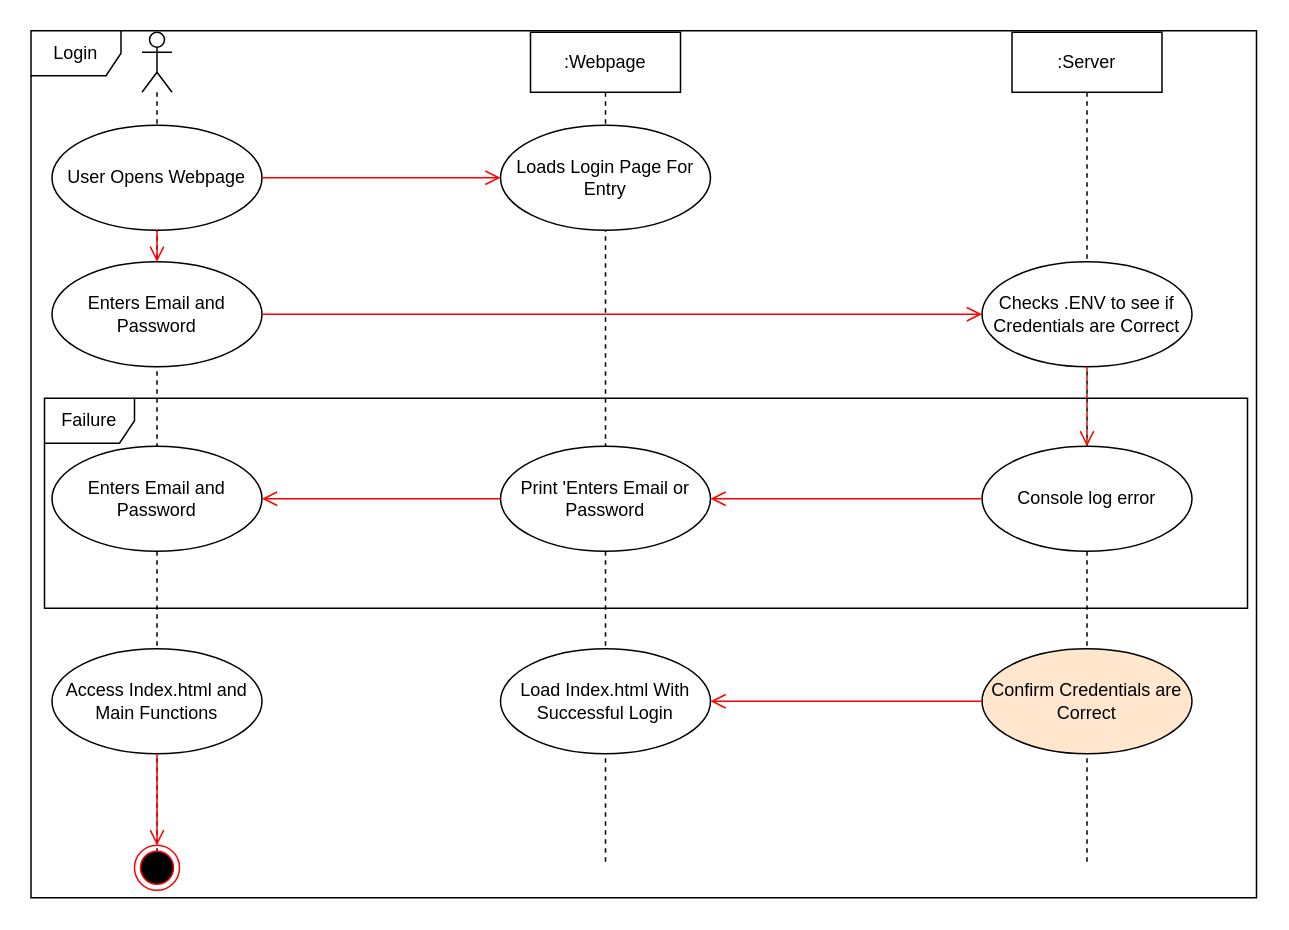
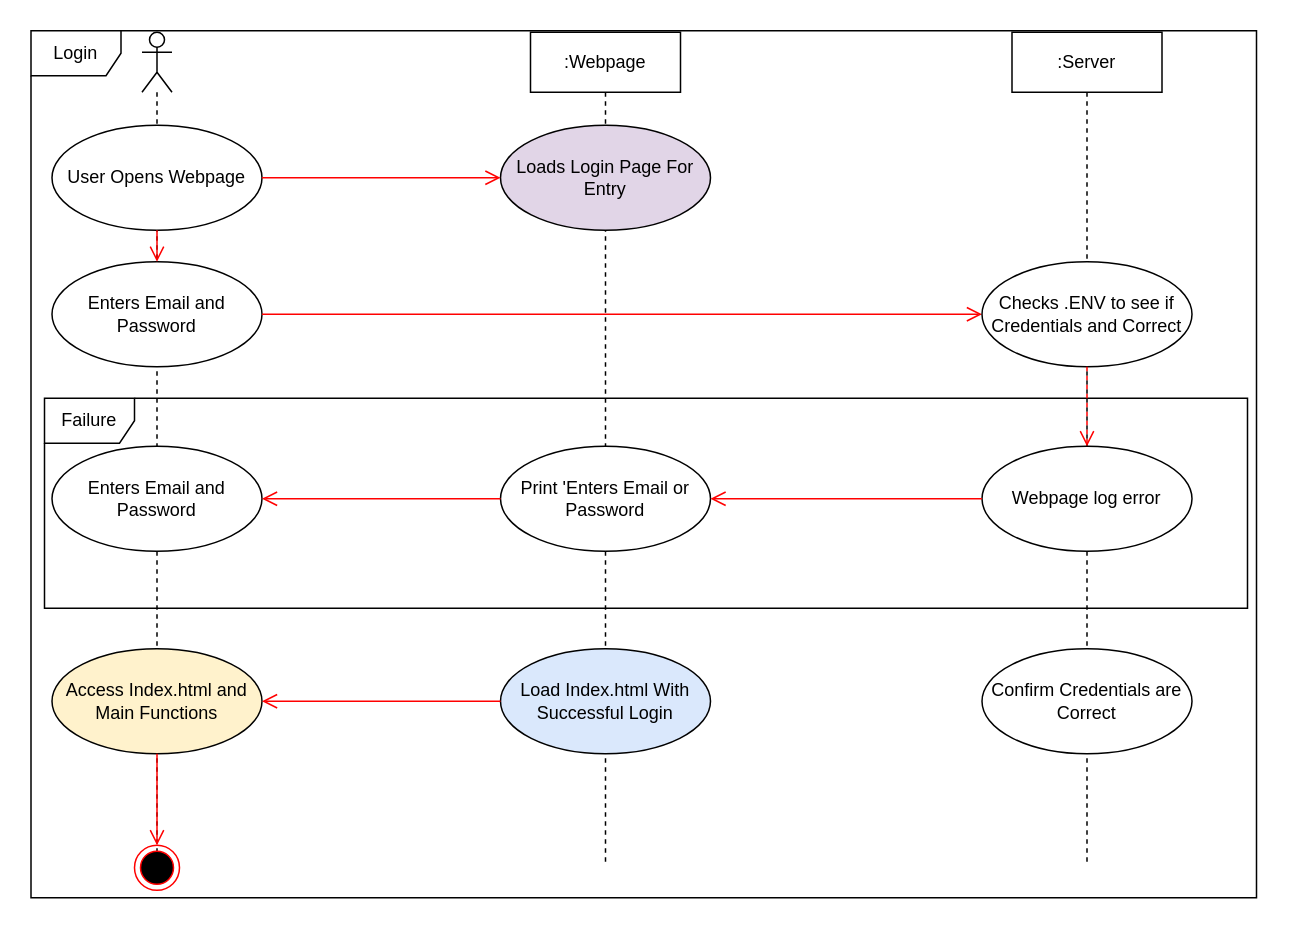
node "Loads Login Page For Entry": fillcolor #ffffff -> #e1d5e7
node "Checks .ENV to see if Credentials are Correct": label "Checks .ENV to see if Credentials are Correct" -> "Checks .ENV to see if Credentials and Correct"
node "Console log error": label "Console log error" -> "Webpage log error"
node "Access Index.html and Main Functions": fillcolor #ffffff -> #fff2cc
edge "Load Index.html With Successful Login" -> "Access Index.html and Main Functions": added
node "Load Index.html With Successful Login": fillcolor #ffffff -> #dae8fc
edge "Confirm Credentials are Correct" -> "Load Index.html With Successful Login": removed
node "Confirm Credentials are Correct": fillcolor #ffe6cc -> #ffffff
